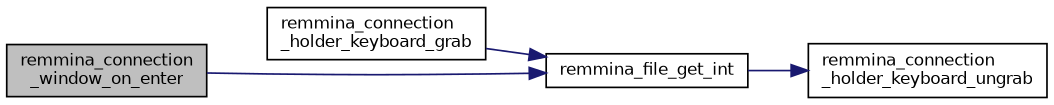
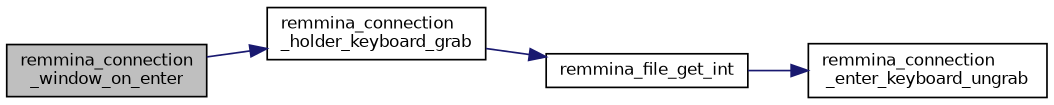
node "remmina_connection _holder_keyboard_ungrab": label "remmina_connection _holder_keyboard_ungrab" -> "remmina_connection _enter_keyboard_ungrab"
edge "remmina_connection _window_on_enter" -> "remmina_file_get_int": now "remmina_connection _window_on_enter" -> "remmina_connection _holder_keyboard_grab"
